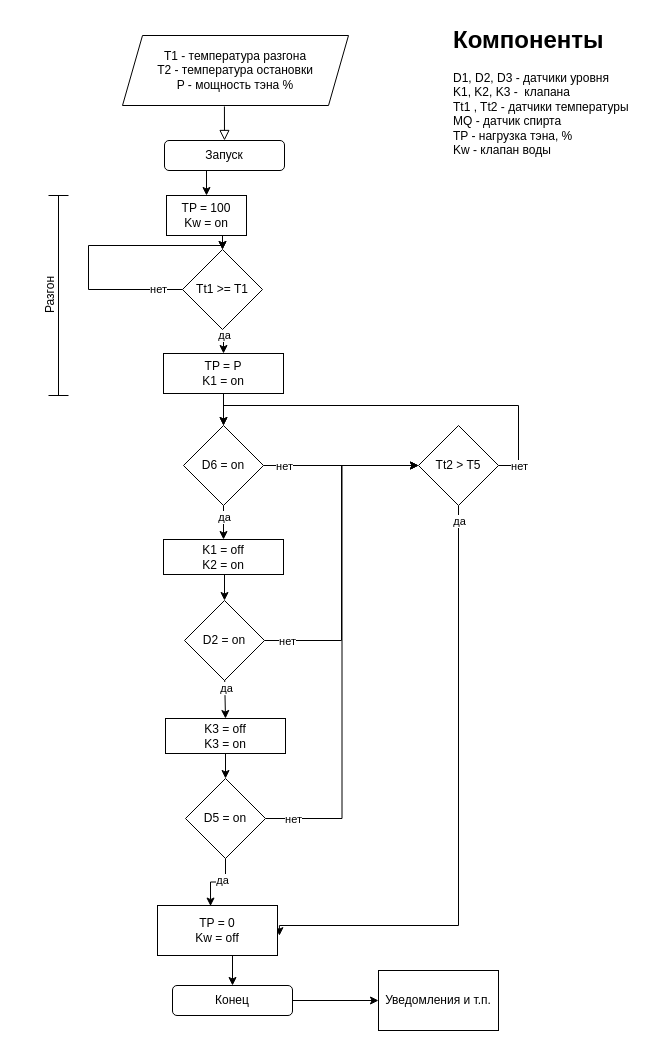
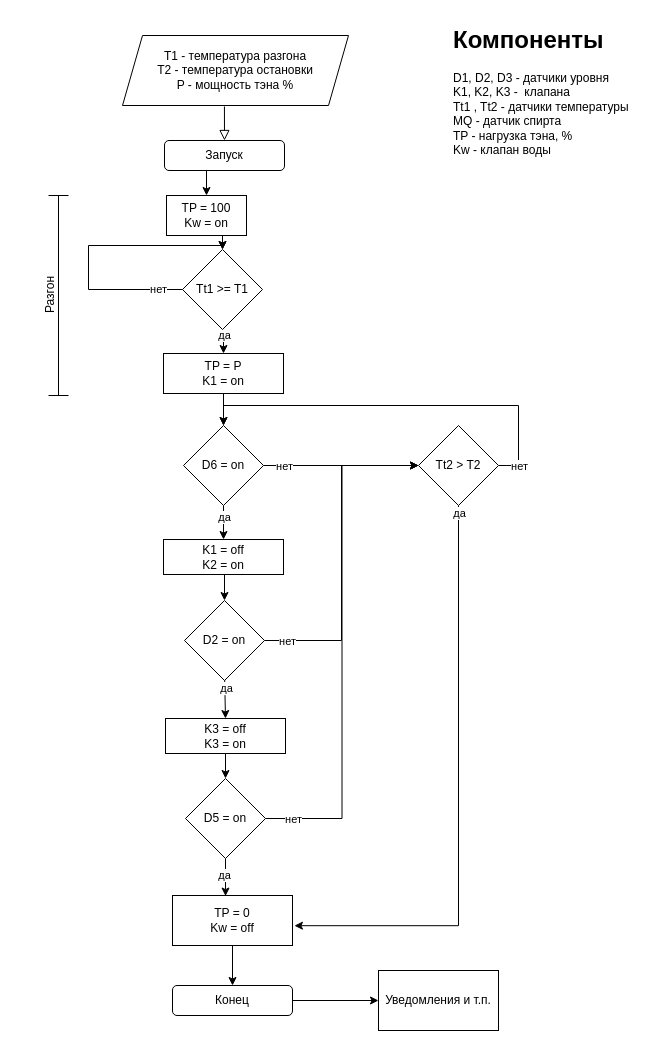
node "Tt2 > T5": label "Tt2 > T5" -> "Tt2 > T2"
node "TP = 0 Kw = off": moved (218, 931) -> (233, 921)
